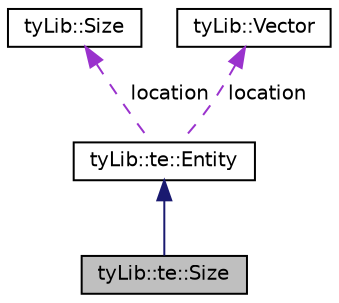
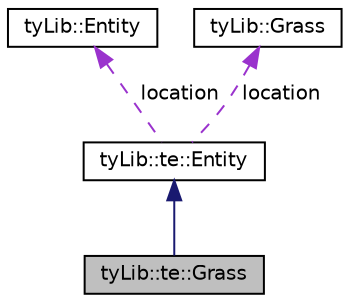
node "tyLib::Size": label "tyLib::Size" -> "tyLib::Entity"
node "tyLib::Vector": label "tyLib::Vector" -> "tyLib::Grass"
node "tyLib::te::Size": label "tyLib::te::Size" -> "tyLib::te::Grass"
